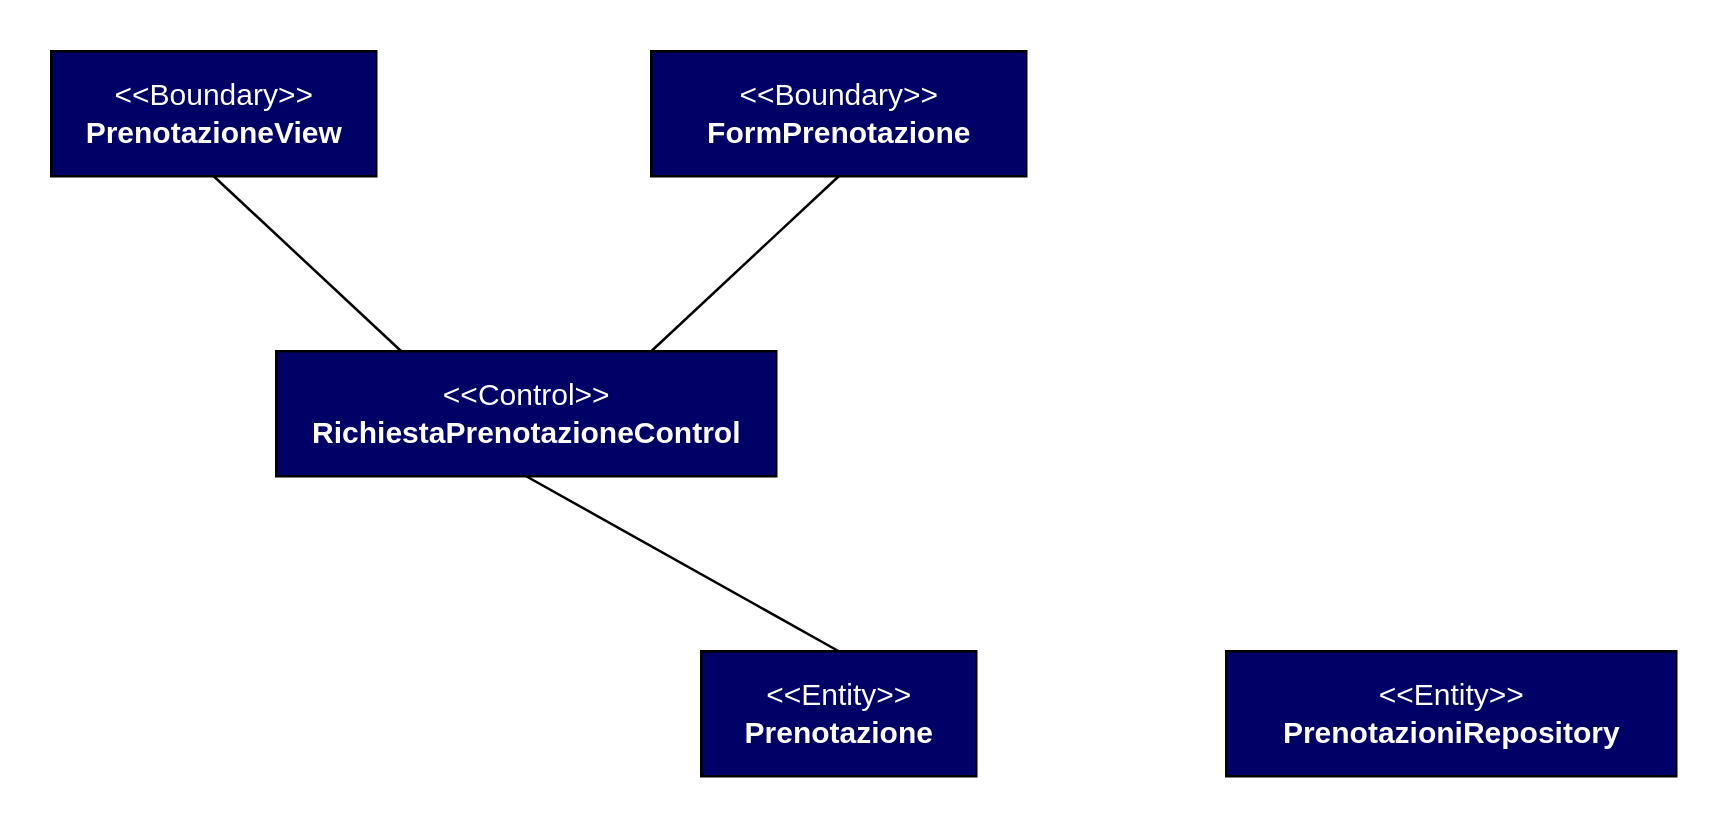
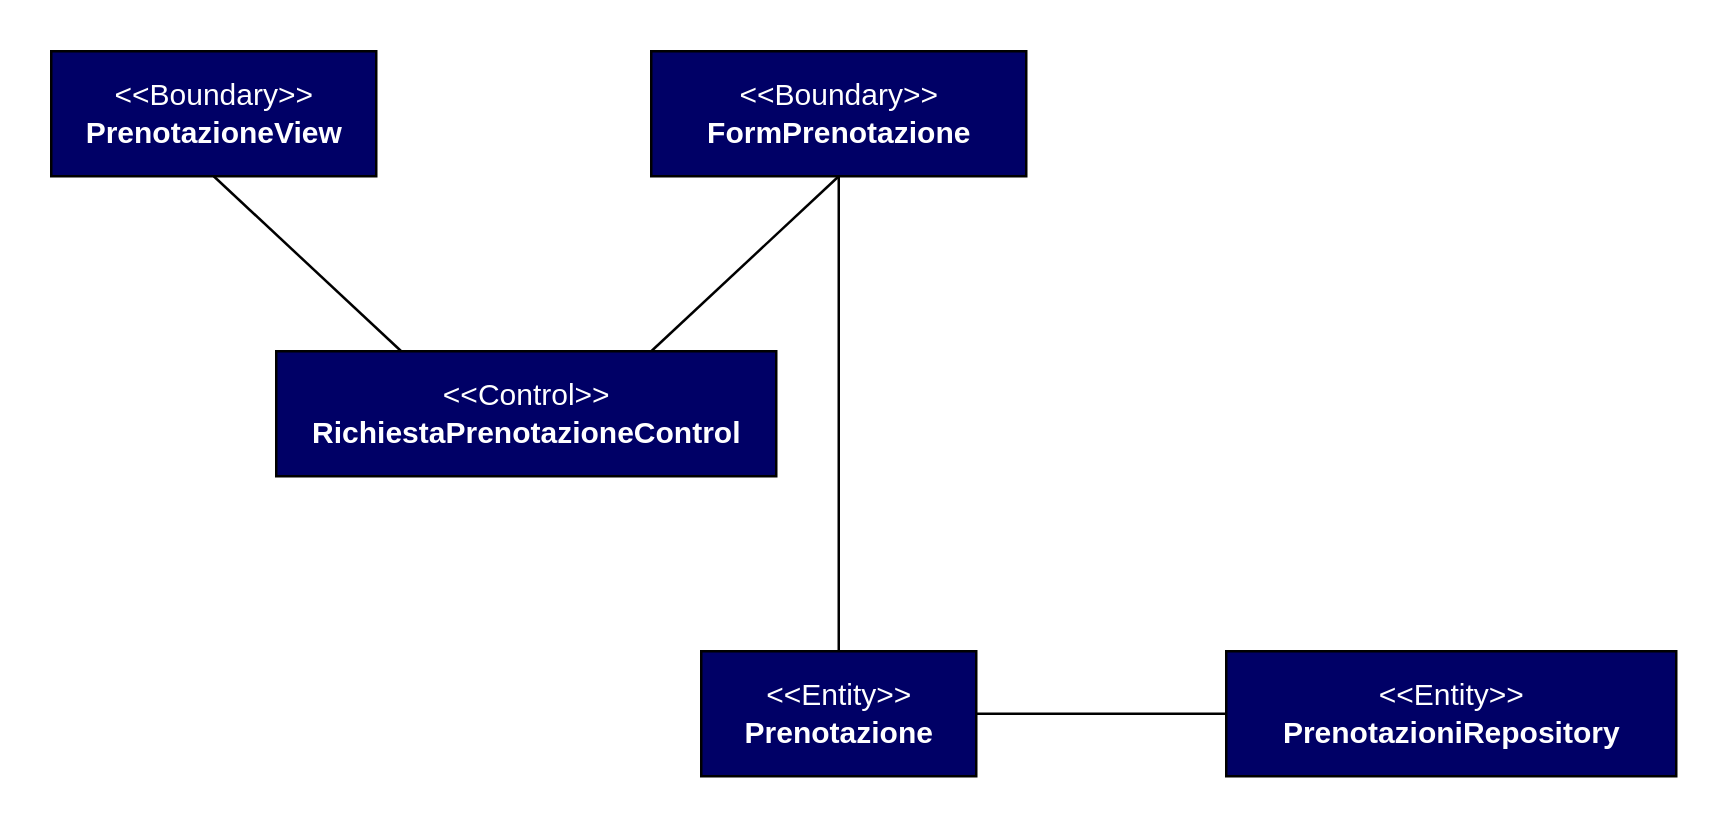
edge "<<Control>> RichiestaPrenotazioneControl" -- "<<Entity>> Prenotazione": now "<<Boundary>> FormPrenotazione" -- "<<Entity>> Prenotazione"
edge "<<Entity>> Prenotazione" -- "<<Entity>> PrenotazioniRepository": added
